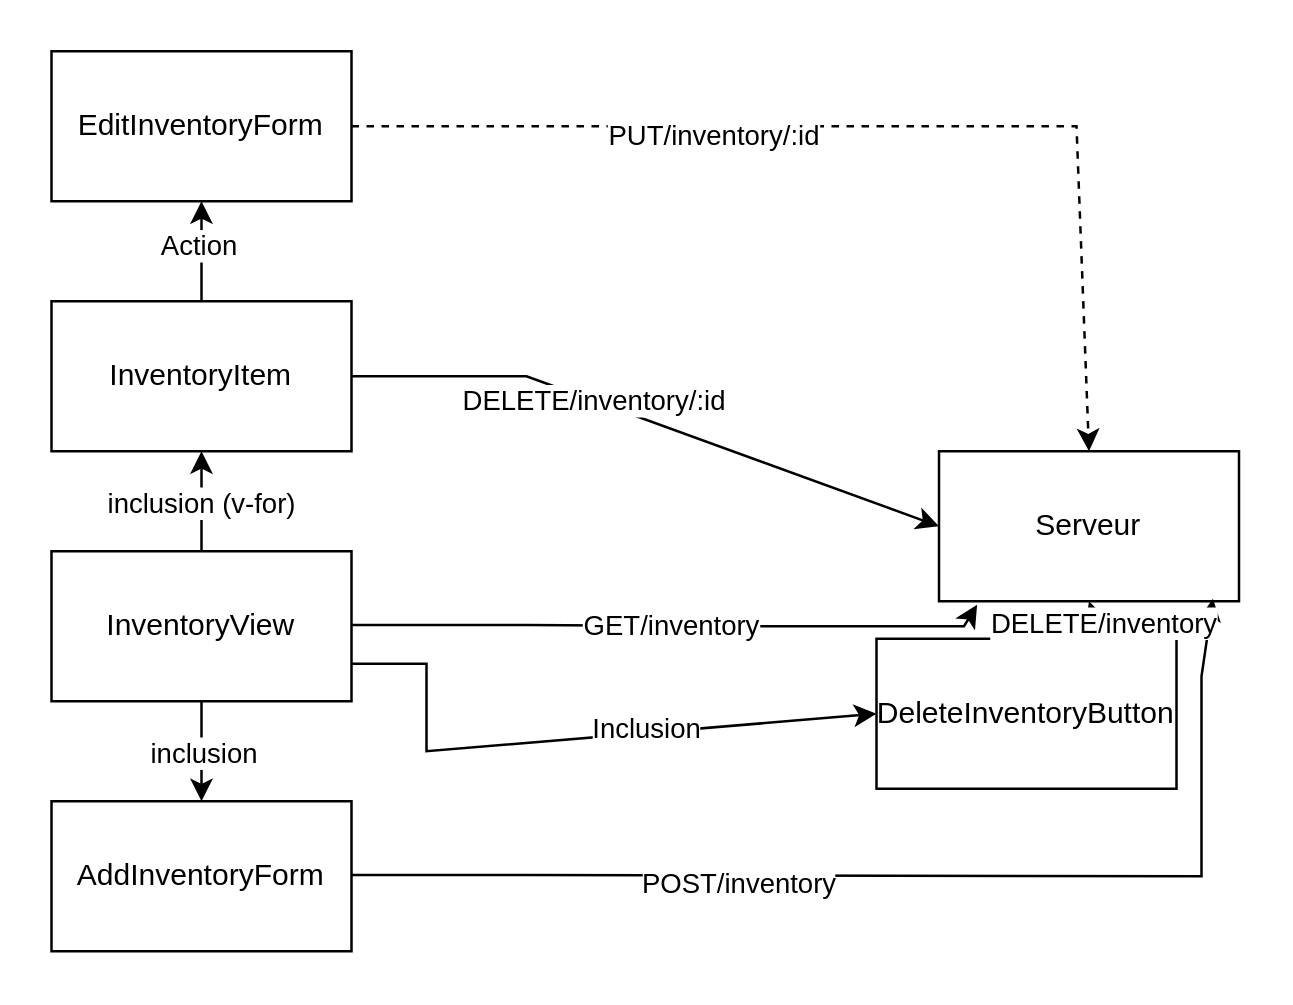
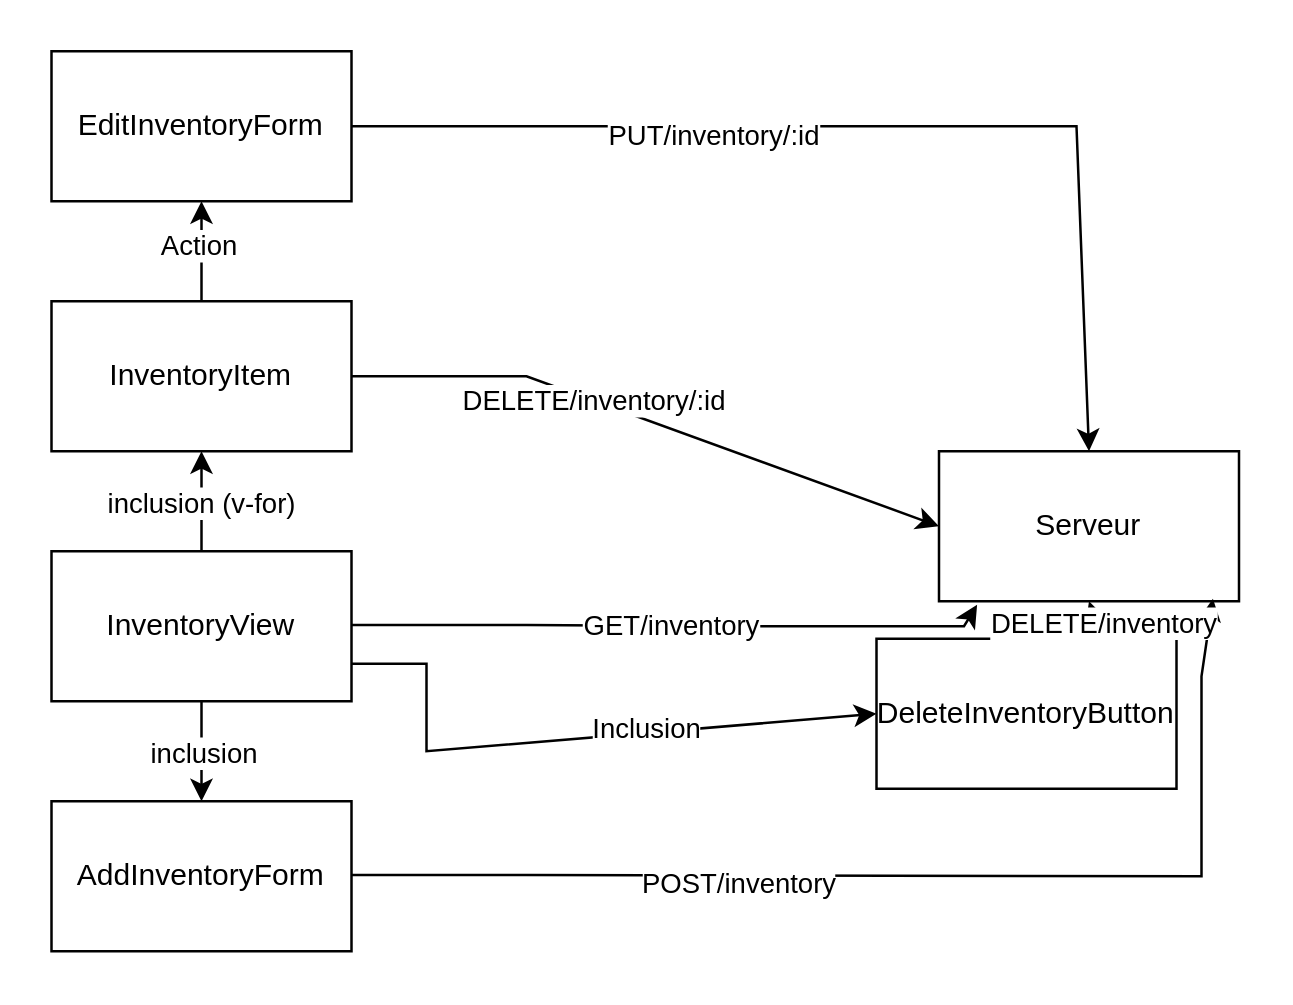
edge "EditInventoryForm" -> "Serveur": style dashed -> solid
